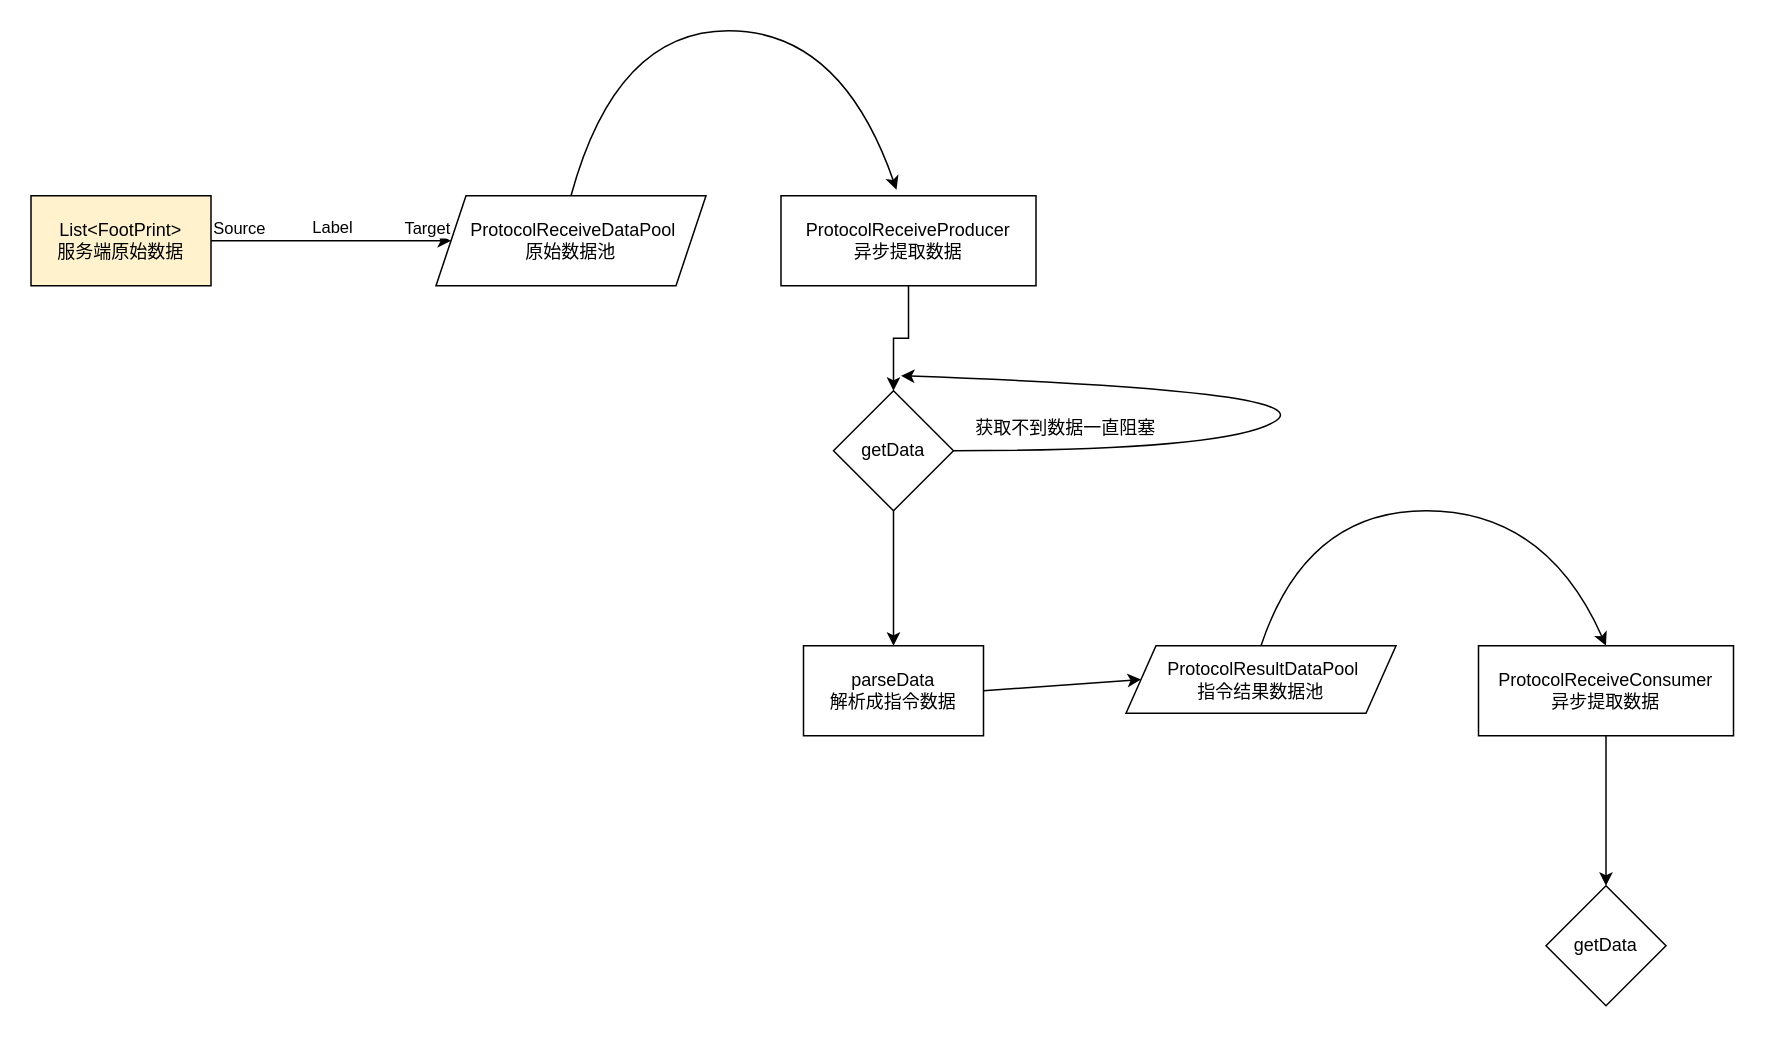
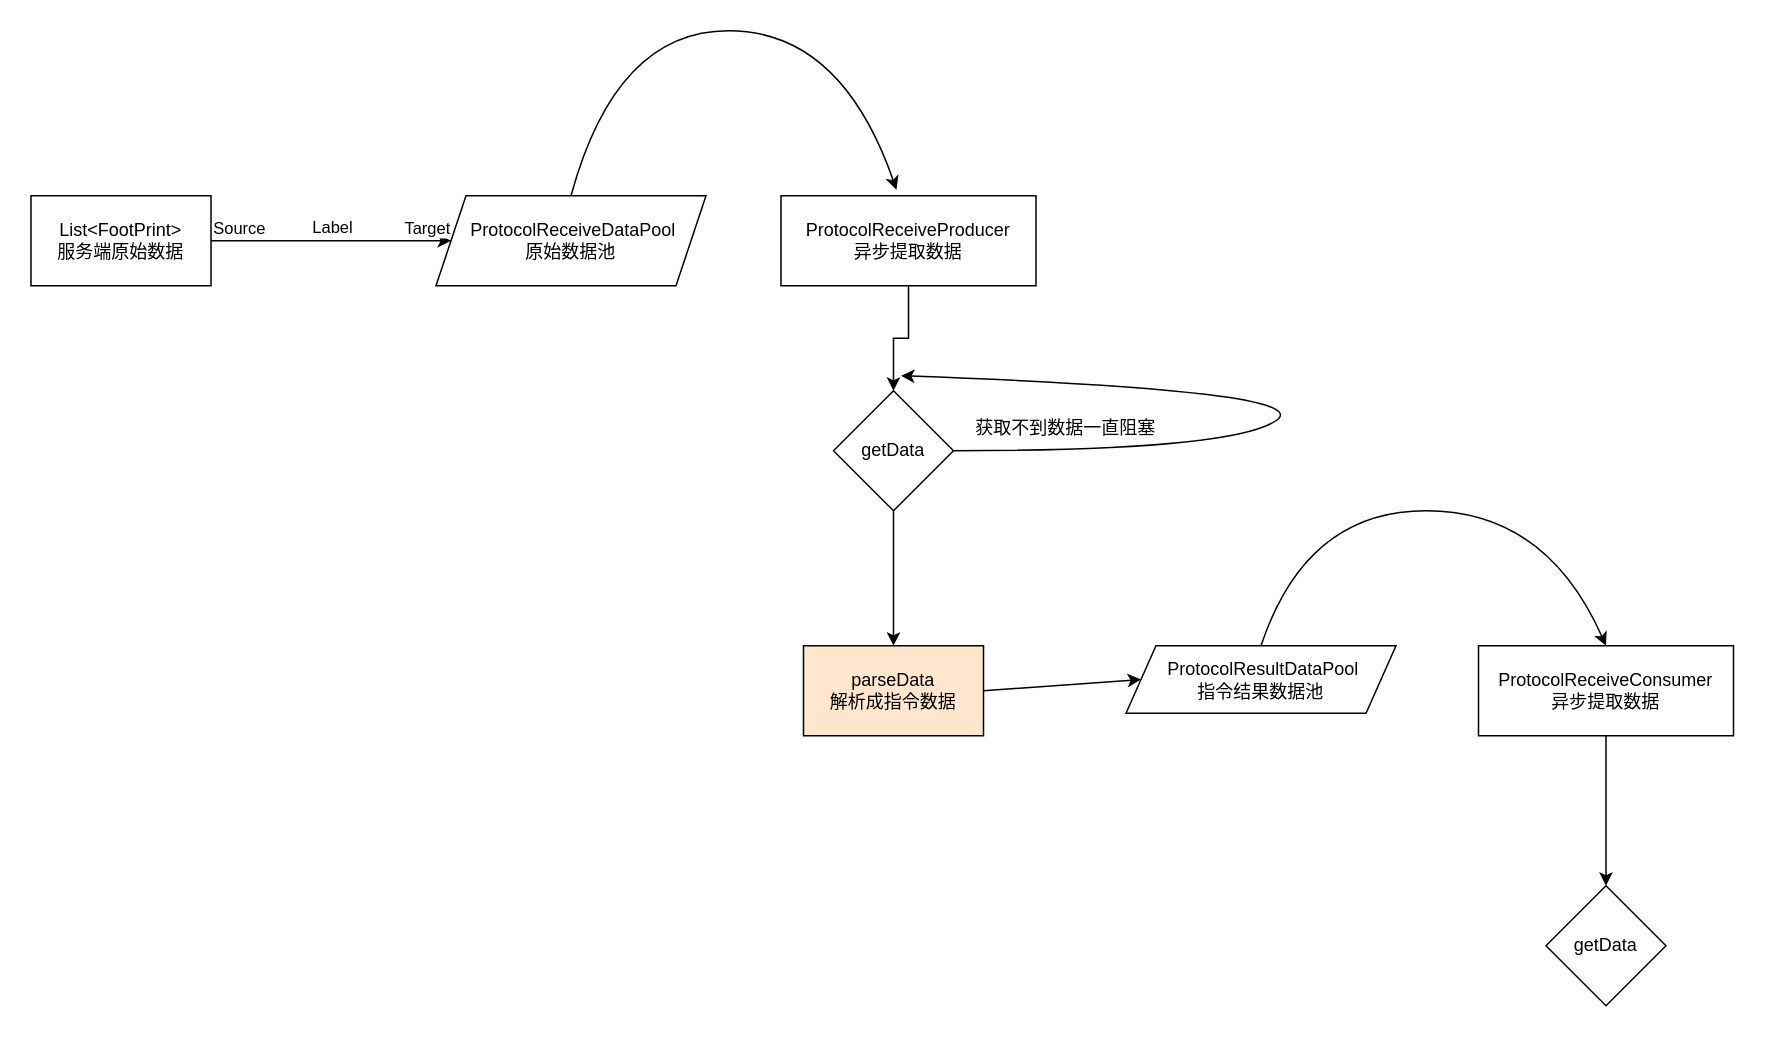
node "List<FootPrint> 服务端原始数据": fillcolor #fff2cc -> #ffffff
node "parseData 解析成指令数据": fillcolor #ffffff -> #ffe6cc
